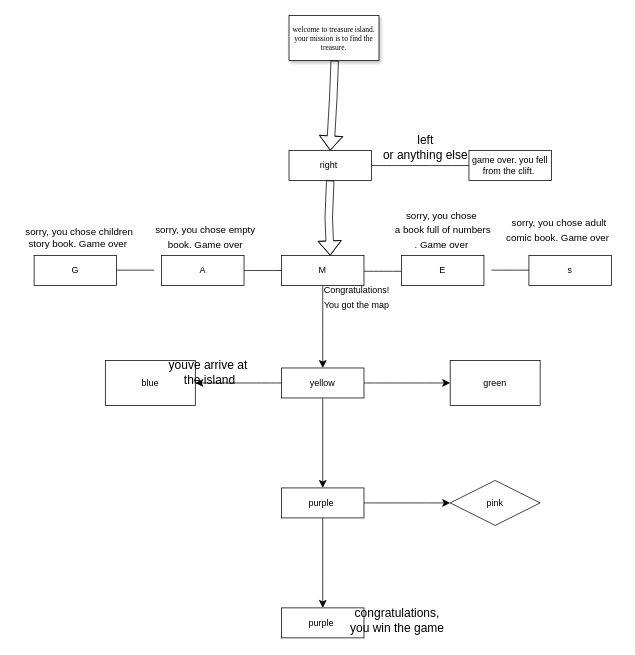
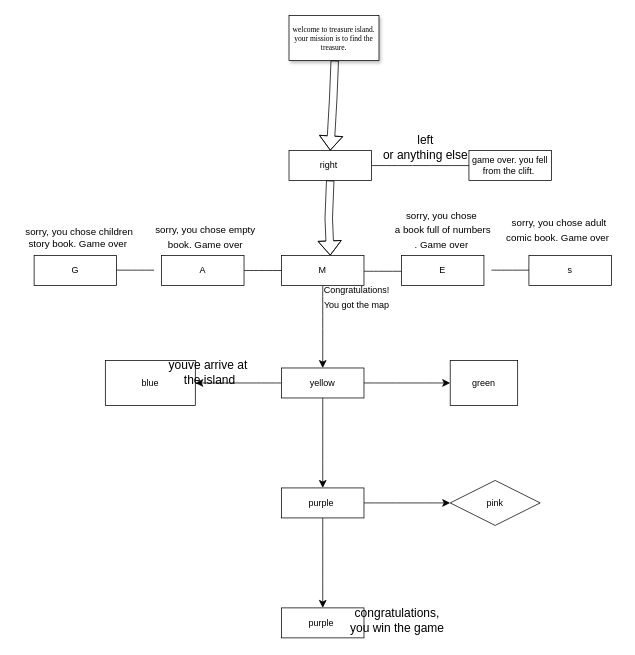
node "green": size 90x45 -> 68x45
